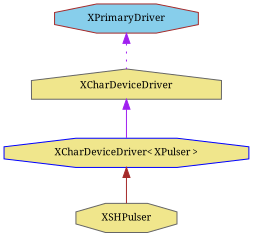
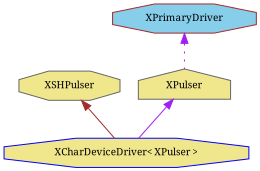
node "XCharDeviceDriver": label "XCharDeviceDriver" -> "XPulser"
edge "XSHPulser" -> "XCharDeviceDriver< XPulser >": reversed
